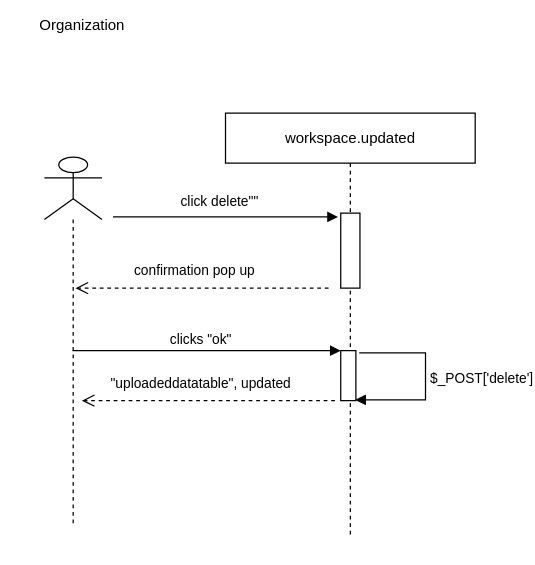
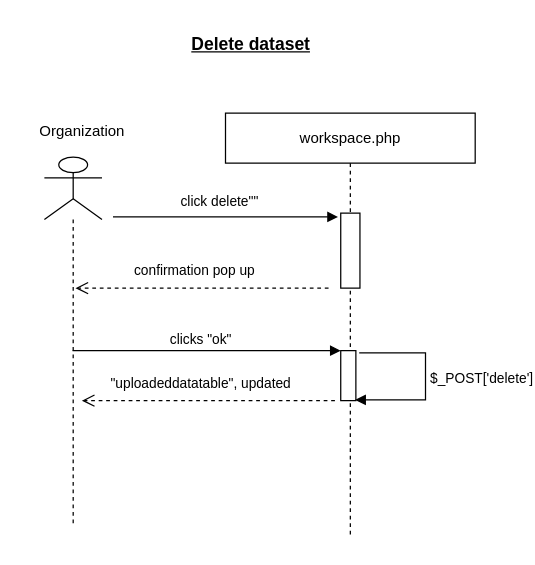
node "Organization": moved (82, 26) -> (82, 132)
node "Delete dataset": added
node "workspace.updated": label "workspace.updated" -> "workspace.php"
